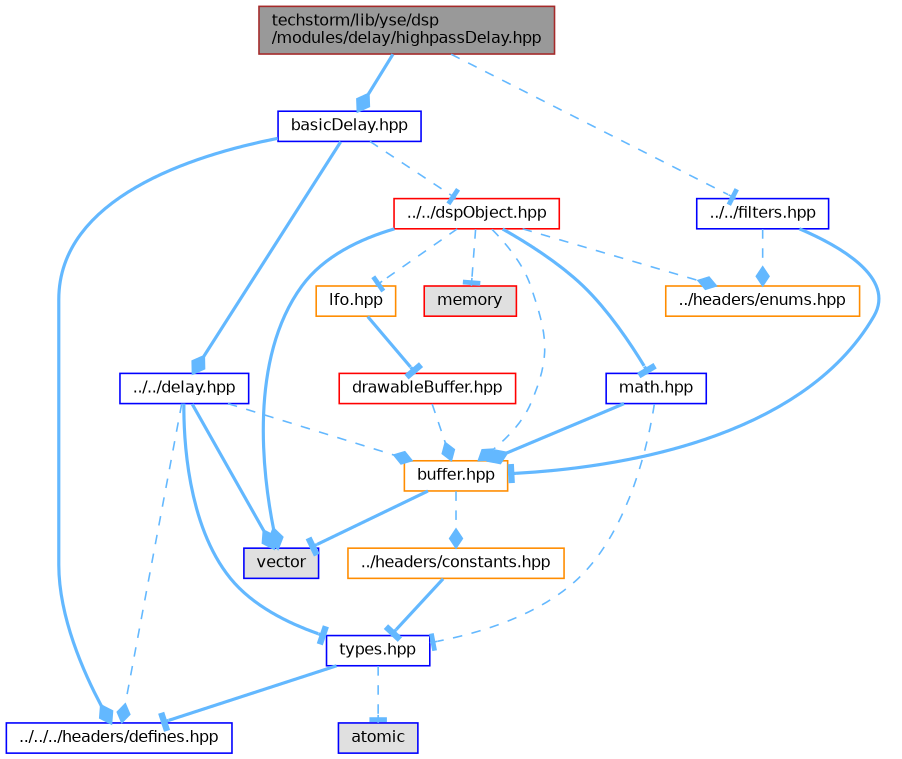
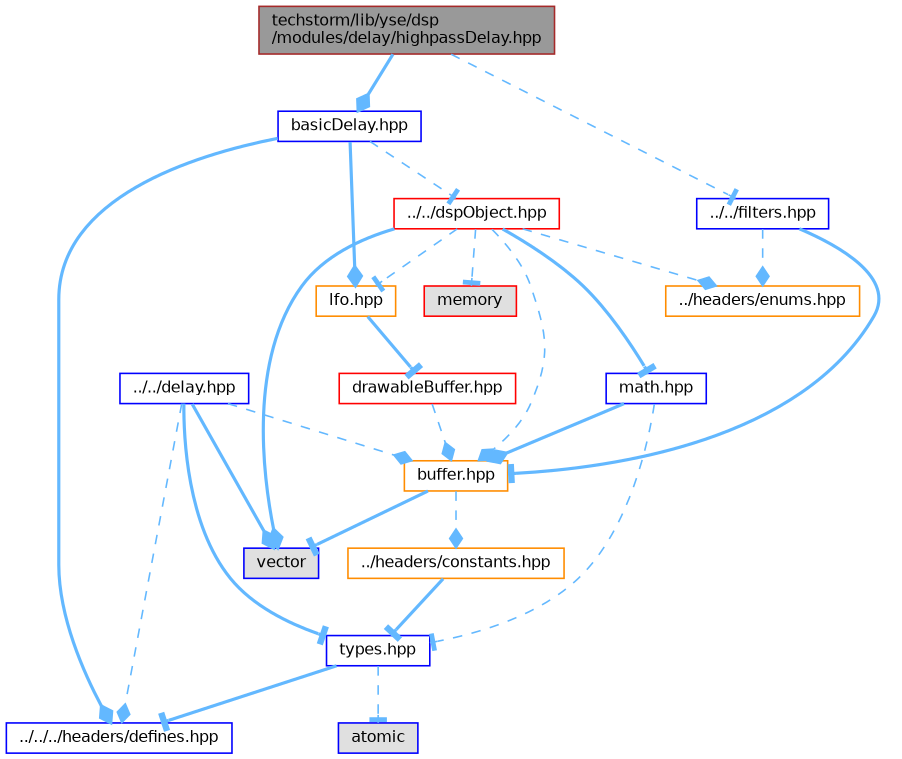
edge "basicDelay.hpp" -> "../../delay.hpp": now "basicDelay.hpp" -> "lfo.hpp"
